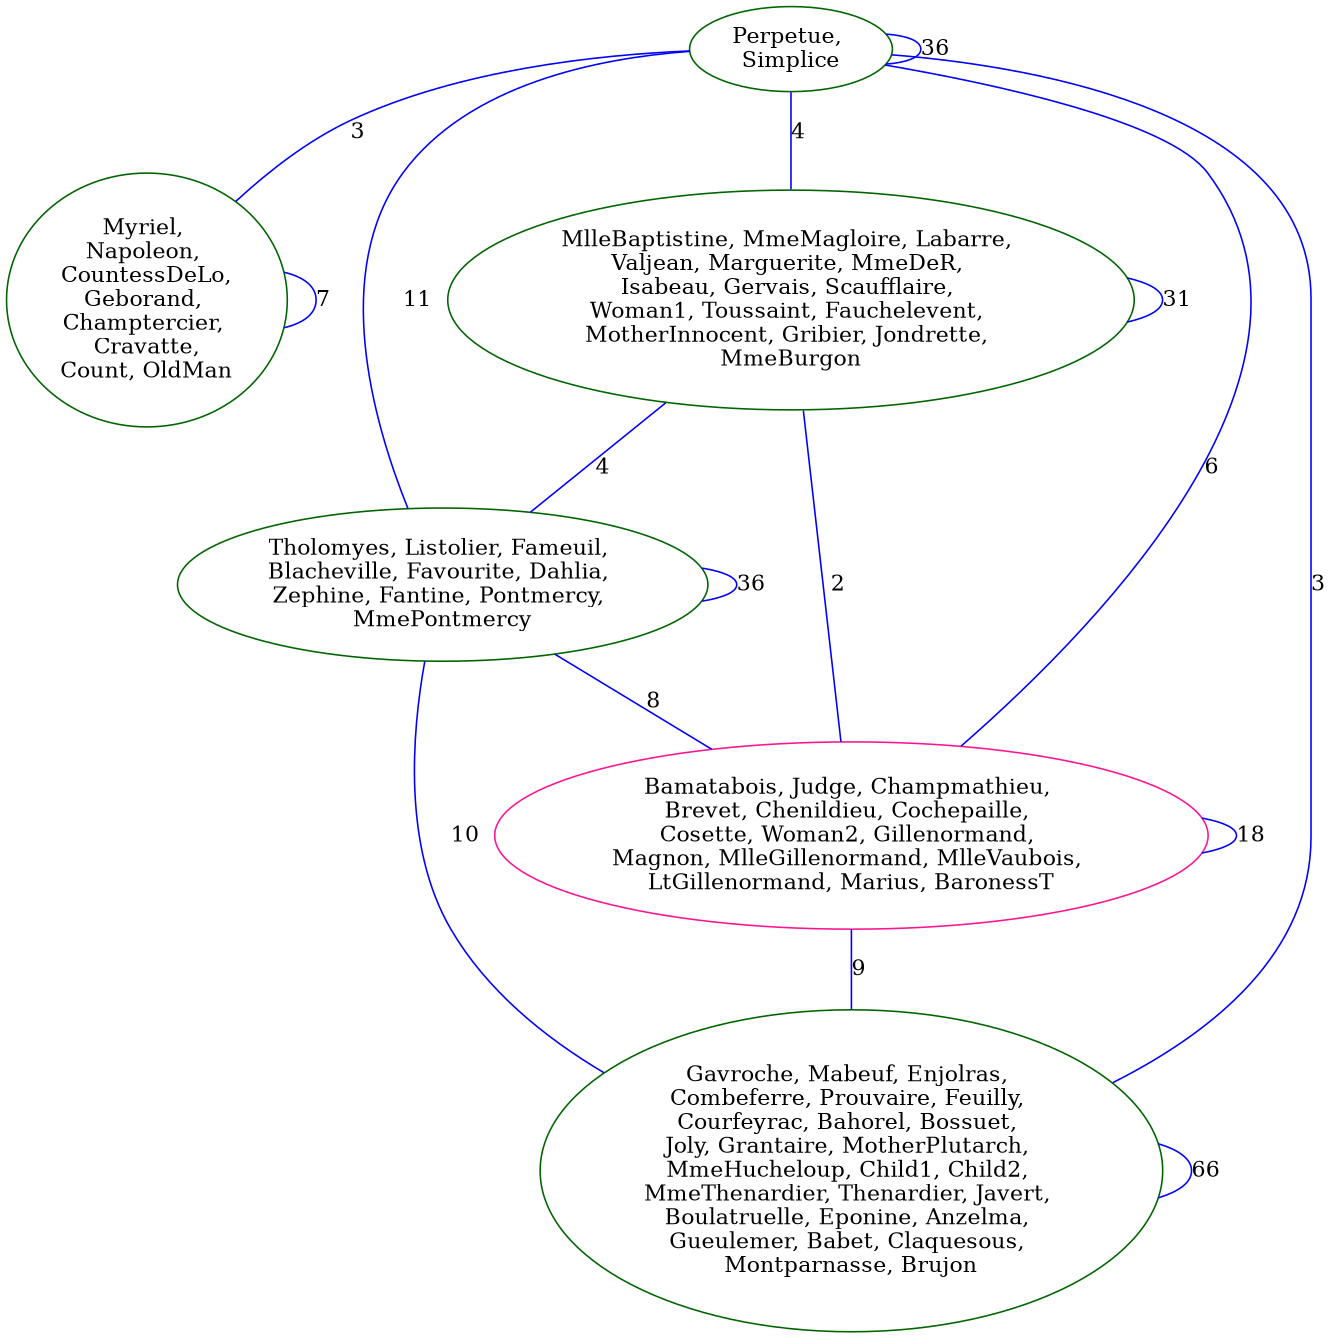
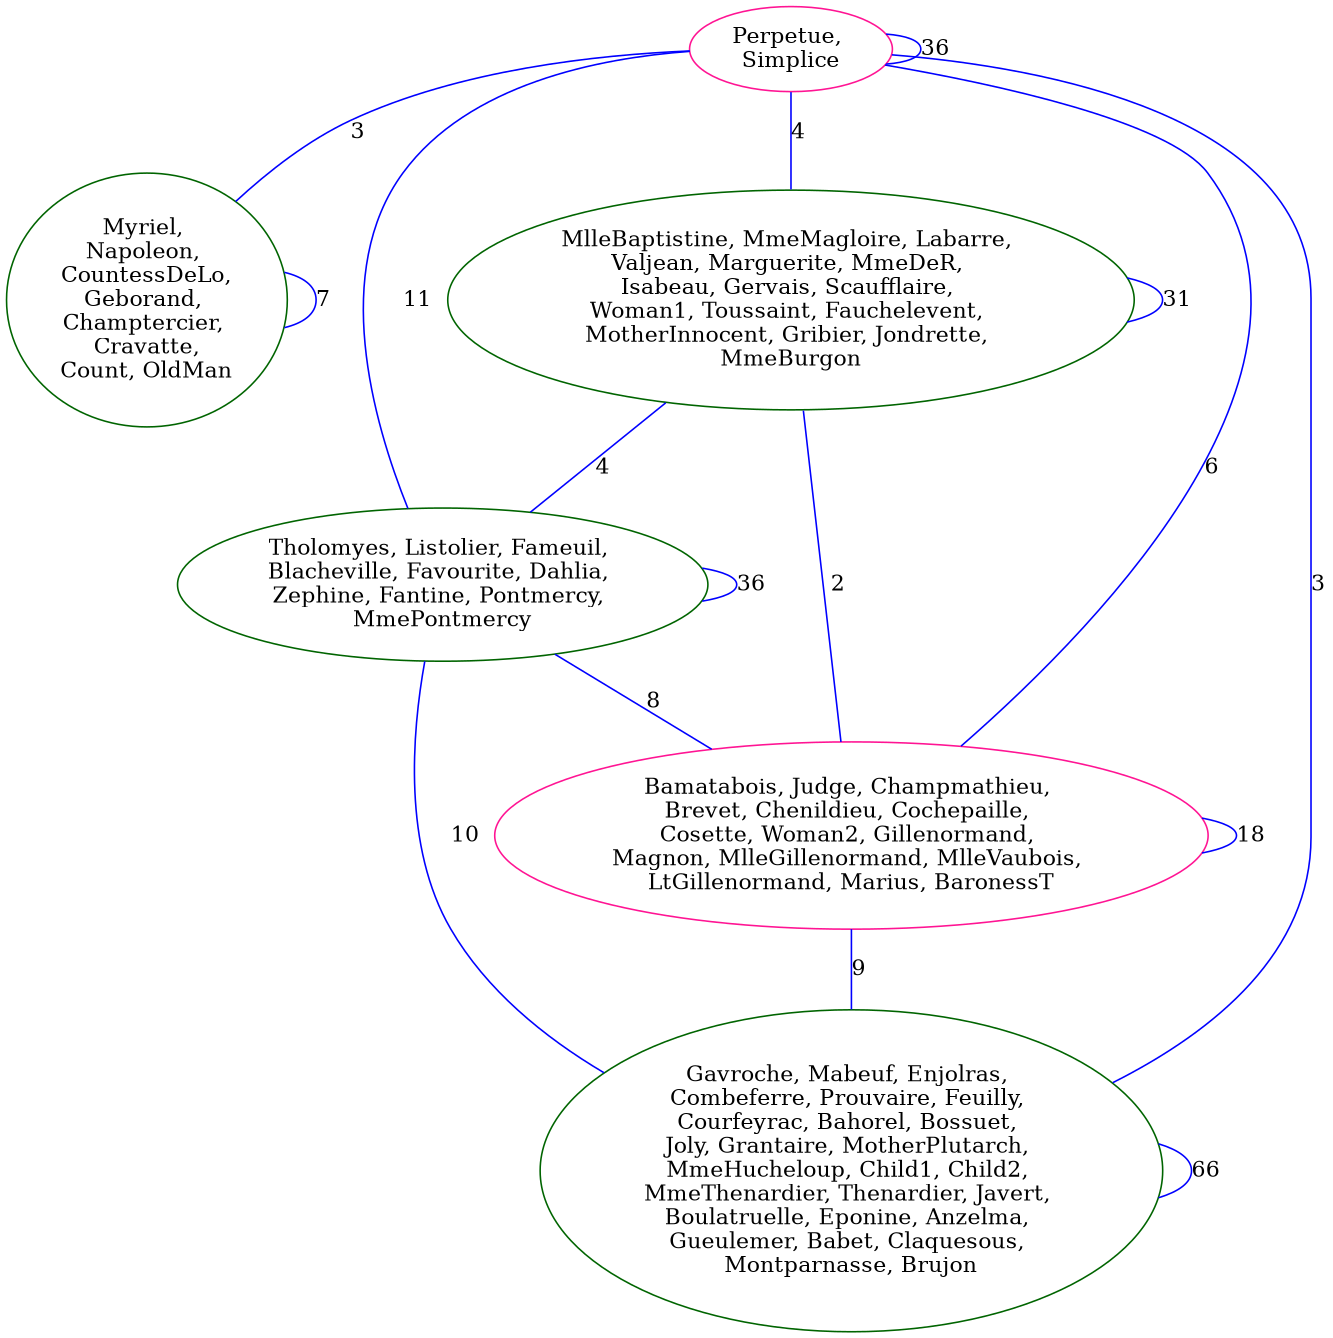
node "Perpetue, Simplice": color darkgreen -> deeppink
